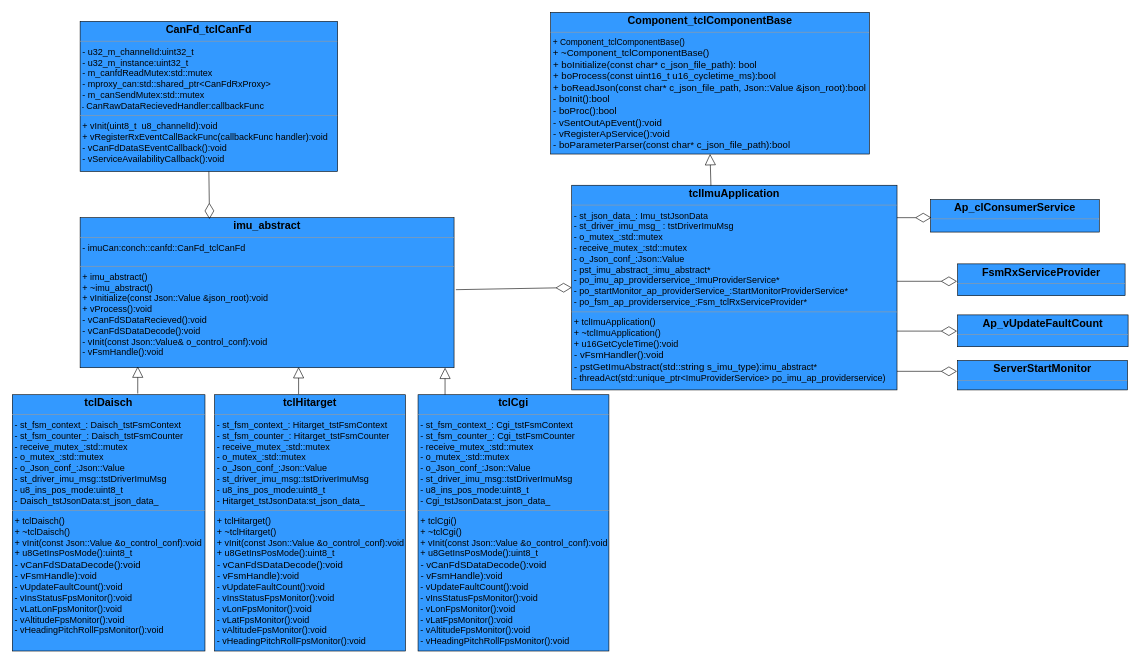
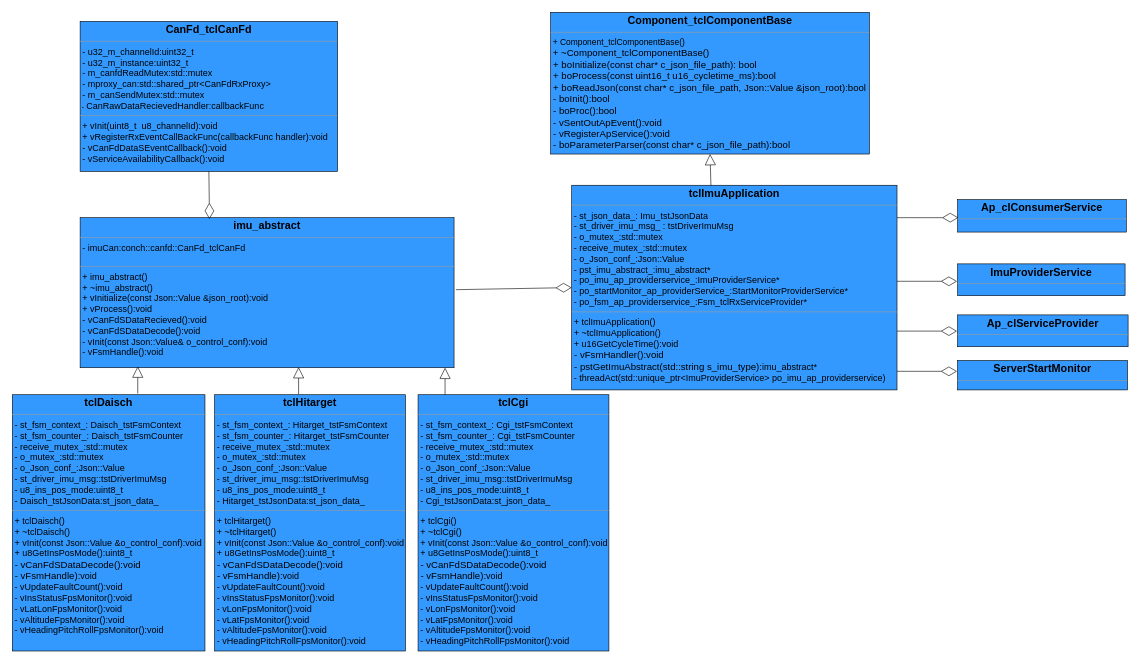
node "Ap_clConsumerService": moved (1015, 216) -> (1042, 216)
node "FsmRxServiceProvider": label "FsmRxServiceProvider" -> "ImuProviderService"
node "Ap_vUpdateFaultCount": label "Ap_vUpdateFaultCount" -> "Ap_clServiceProvider"
